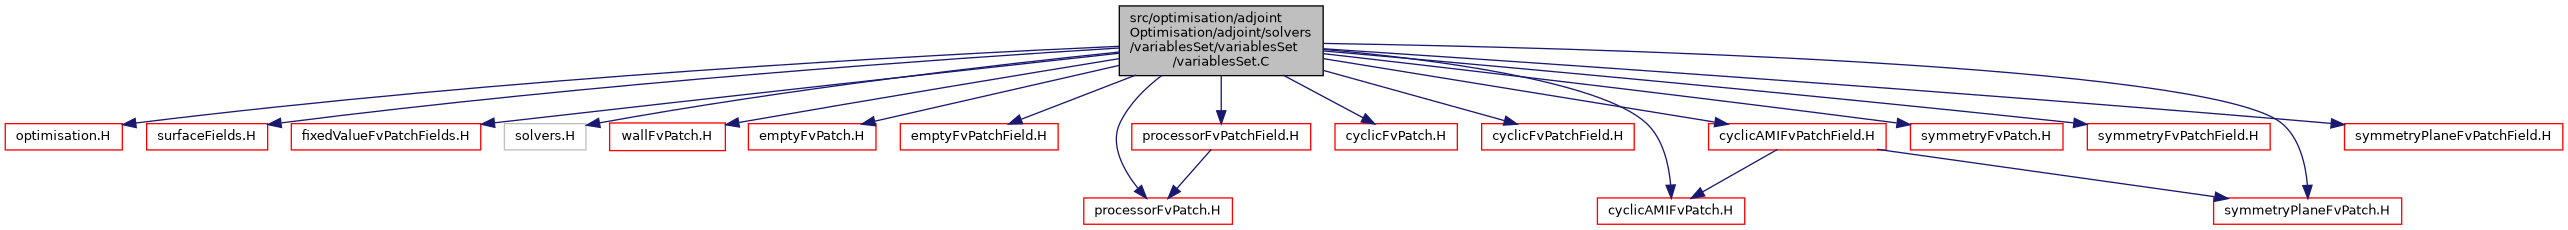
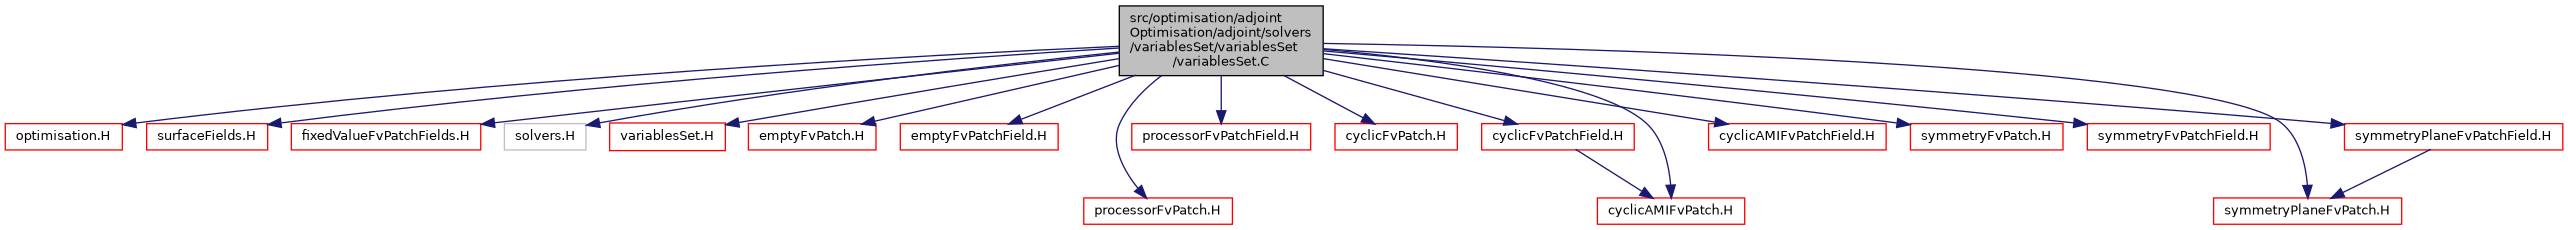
node "wallFvPatch.H": label "wallFvPatch.H" -> "variablesSet.H"
edge "processorFvPatchField.H" -> "processorFvPatch.H": removed
edge "cyclicAMIFvPatchField.H" -> "cyclicAMIFvPatch.H": now "cyclicFvPatchField.H" -> "cyclicAMIFvPatch.H"
edge "cyclicAMIFvPatchField.H" -> "symmetryPlaneFvPatch.H": now "symmetryPlaneFvPatchField.H" -> "symmetryPlaneFvPatch.H"
